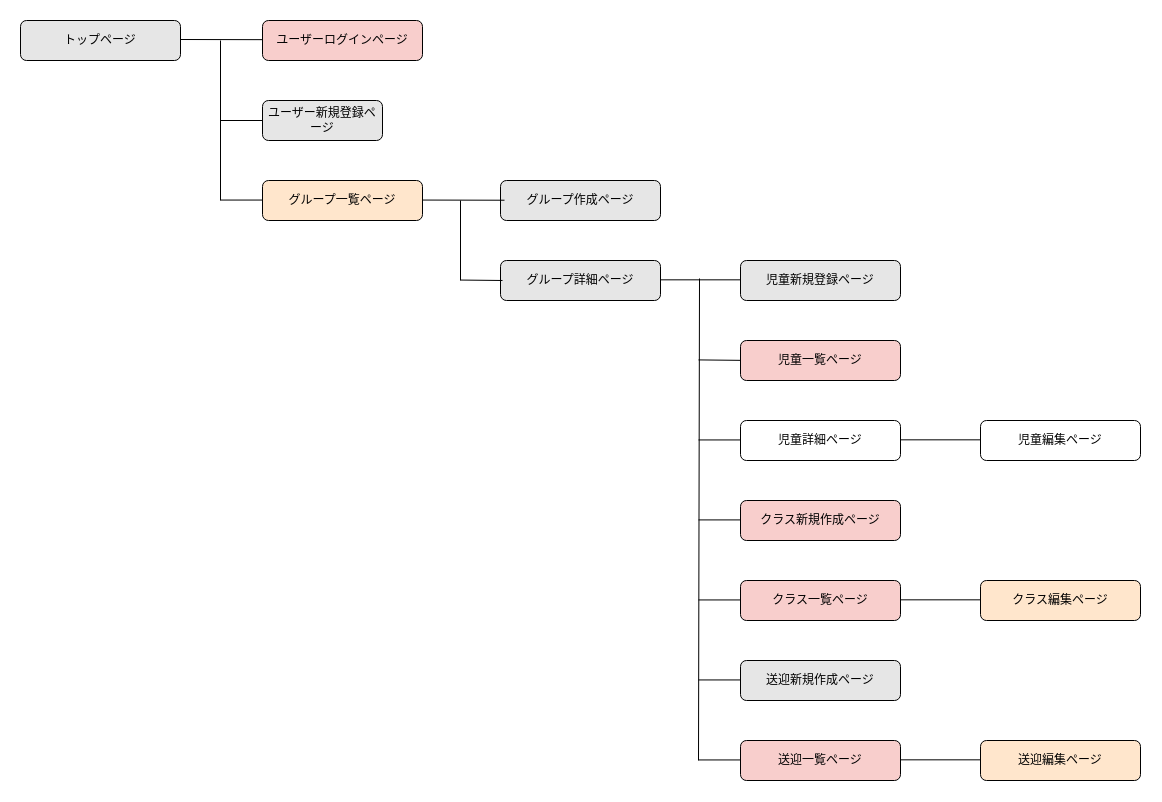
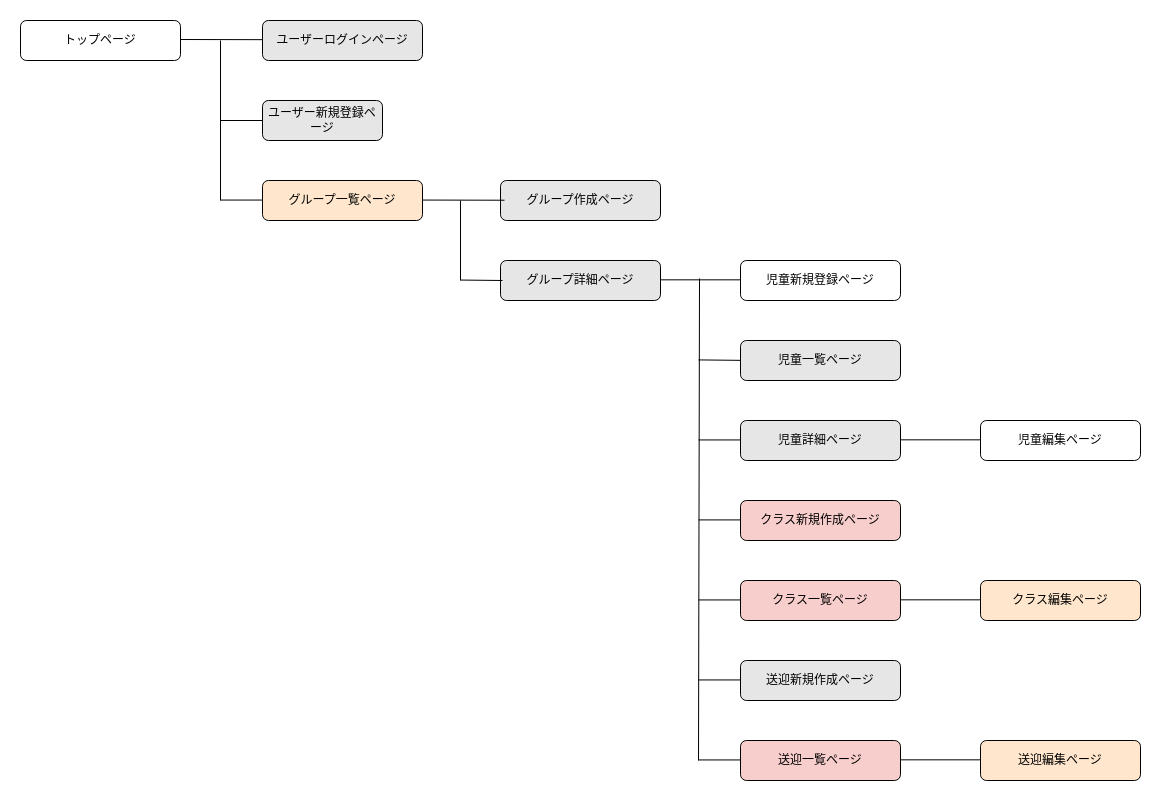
node "トップページ": fillcolor #e6e6e6 -> #ffffff
node "ユーザーログインページ": fillcolor #f8cecc -> #e6e6e6
node "児童新規登録ページ": fillcolor #e6e6e6 -> #ffffff
node "児童一覧ページ": fillcolor #f8cecc -> #e6e6e6
node "児童詳細ページ": fillcolor #ffffff -> #e6e6e6
